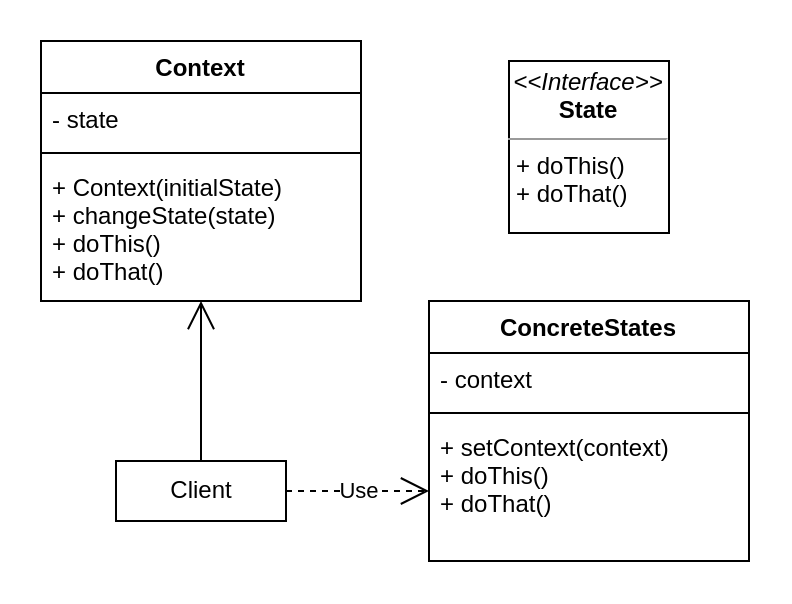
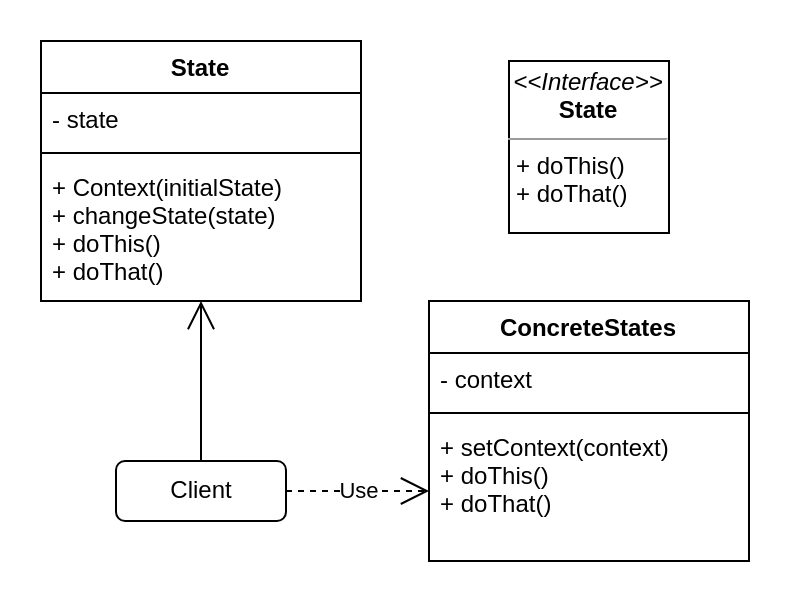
node "Context": label "Context" -> "State"
node "Client": shape rectangle -> rounded rectangle
